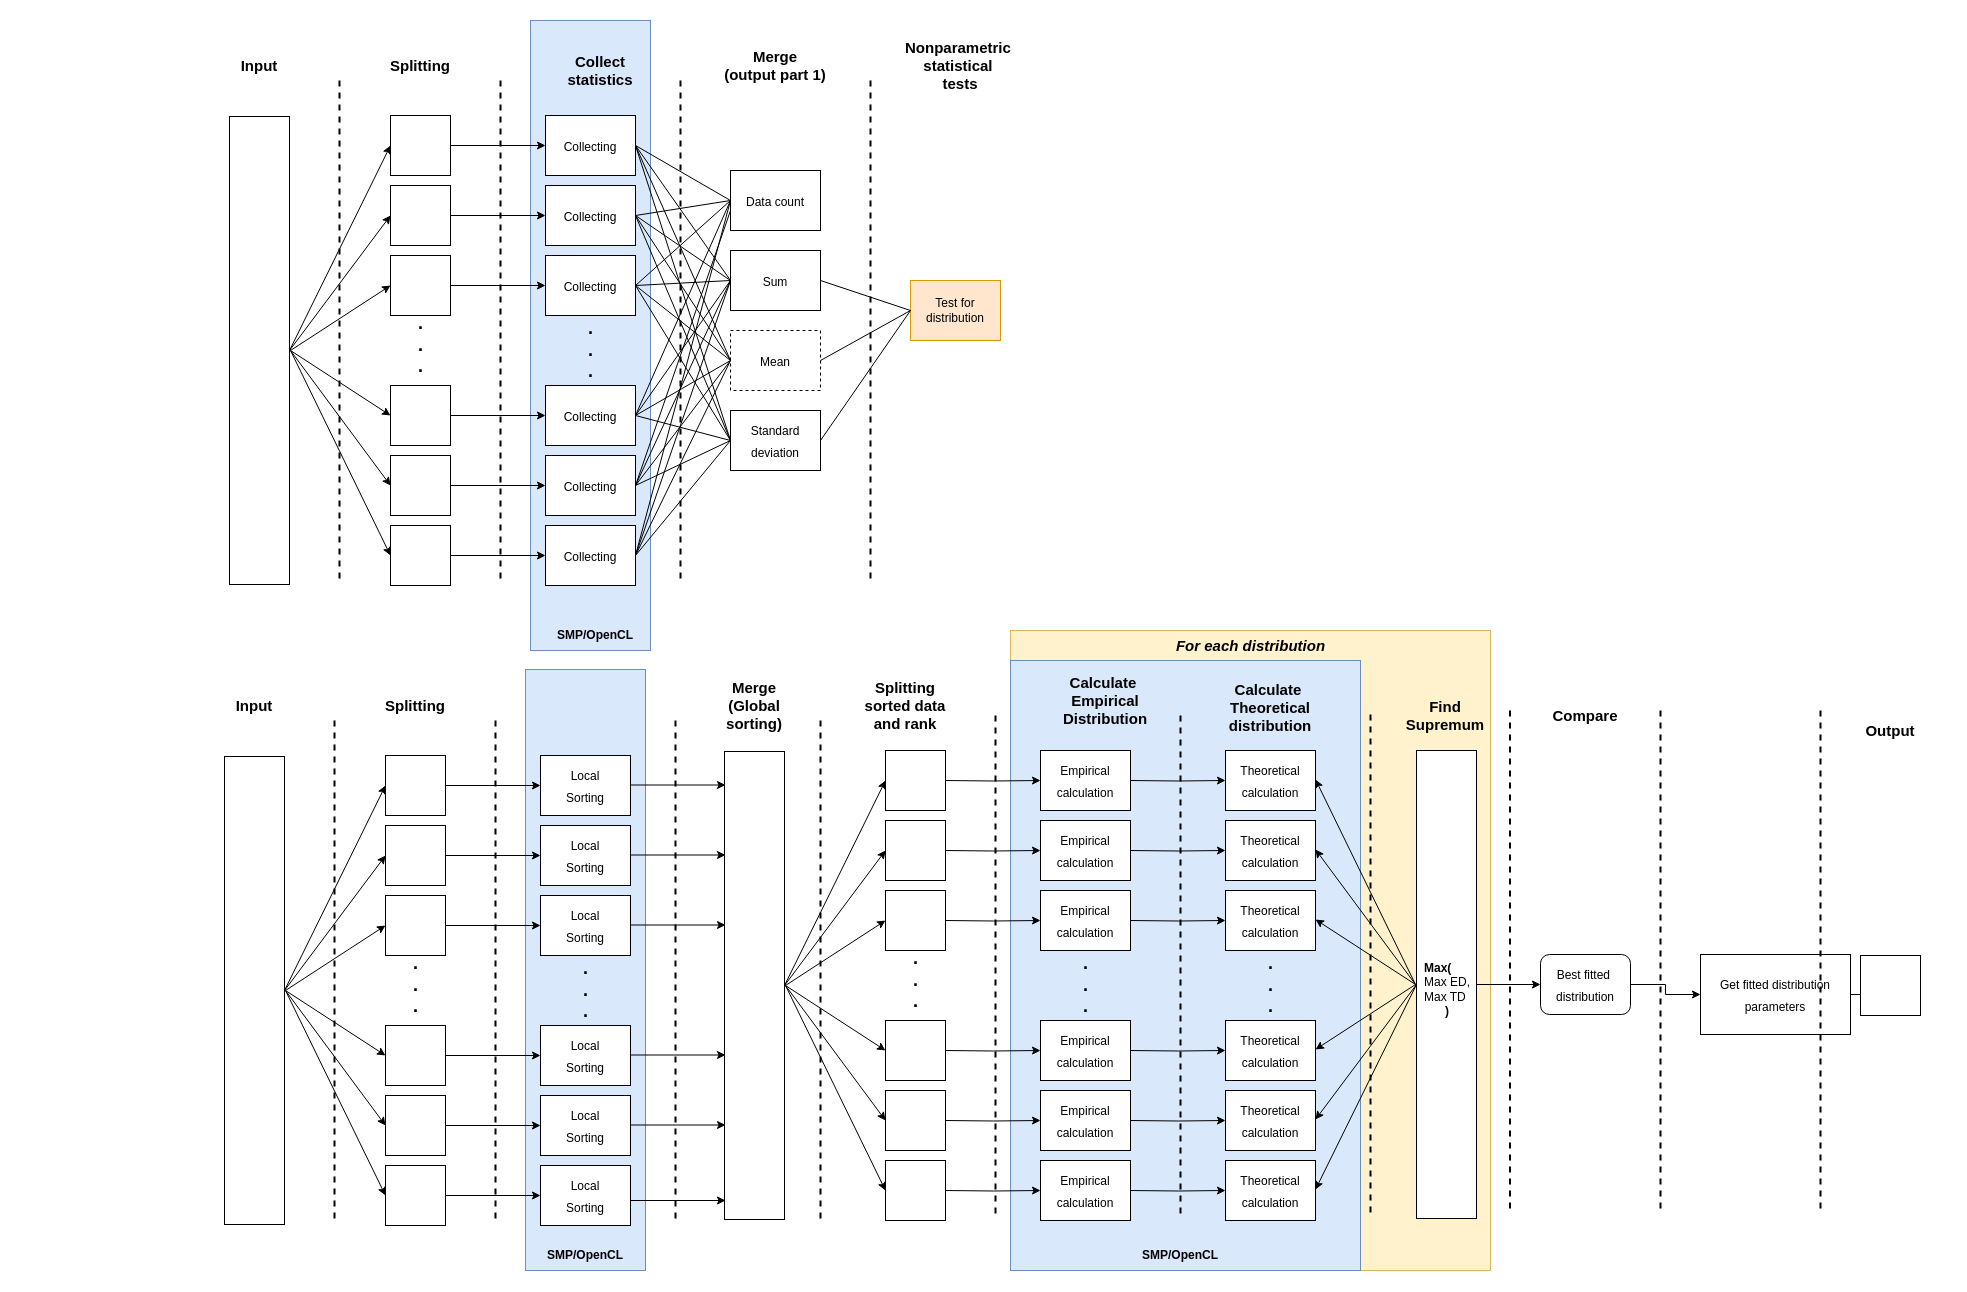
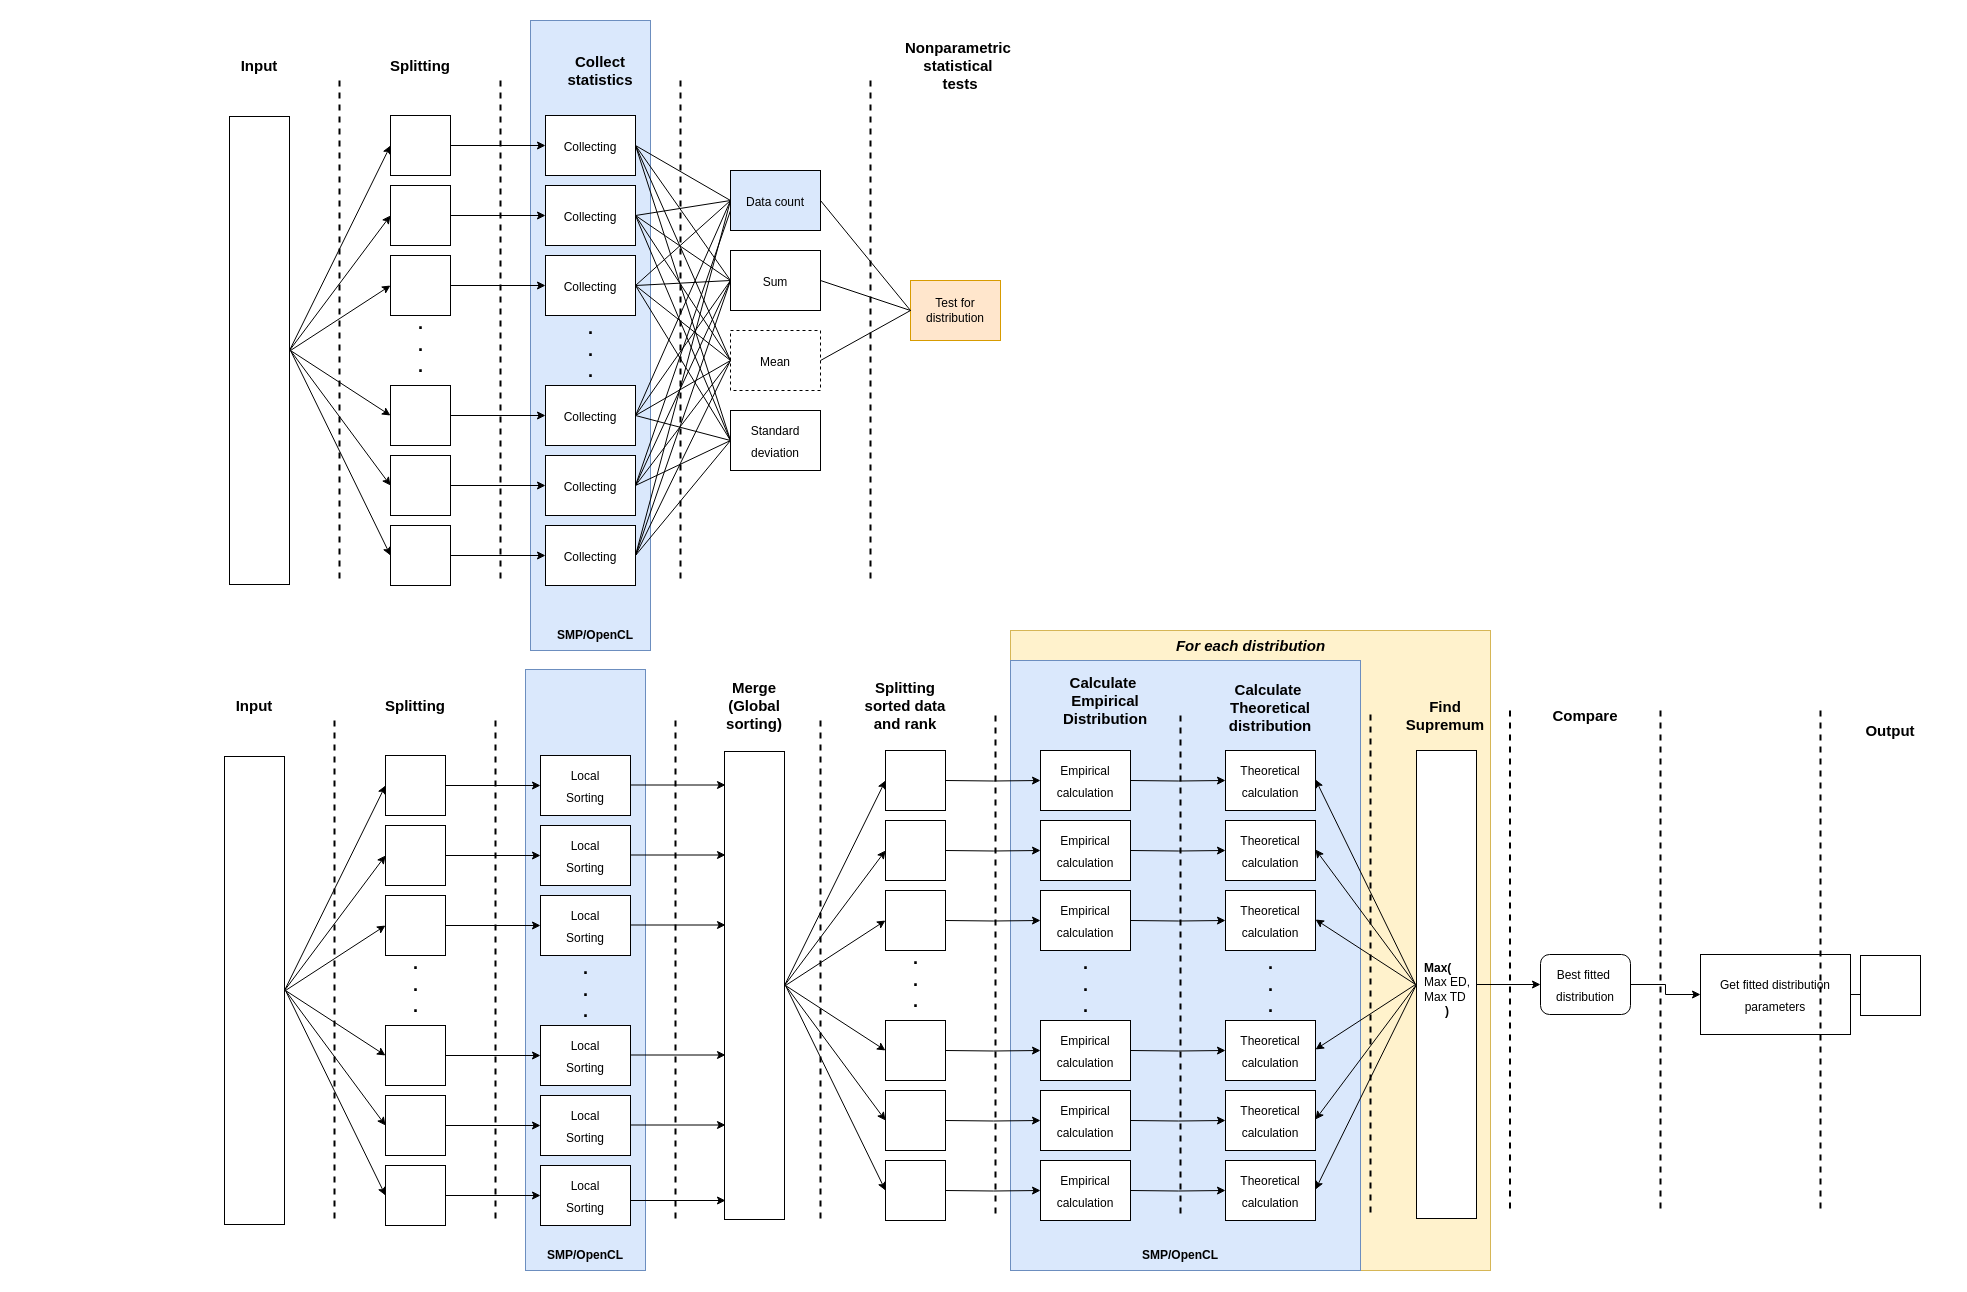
node "Merge (output part 1)": removed
node "Data count": fillcolor #ffffff -> #dae8fc
edge "Data count" -- "Test for distribution": added
edge "Test for distribution" -- "Standard deviation": removed
